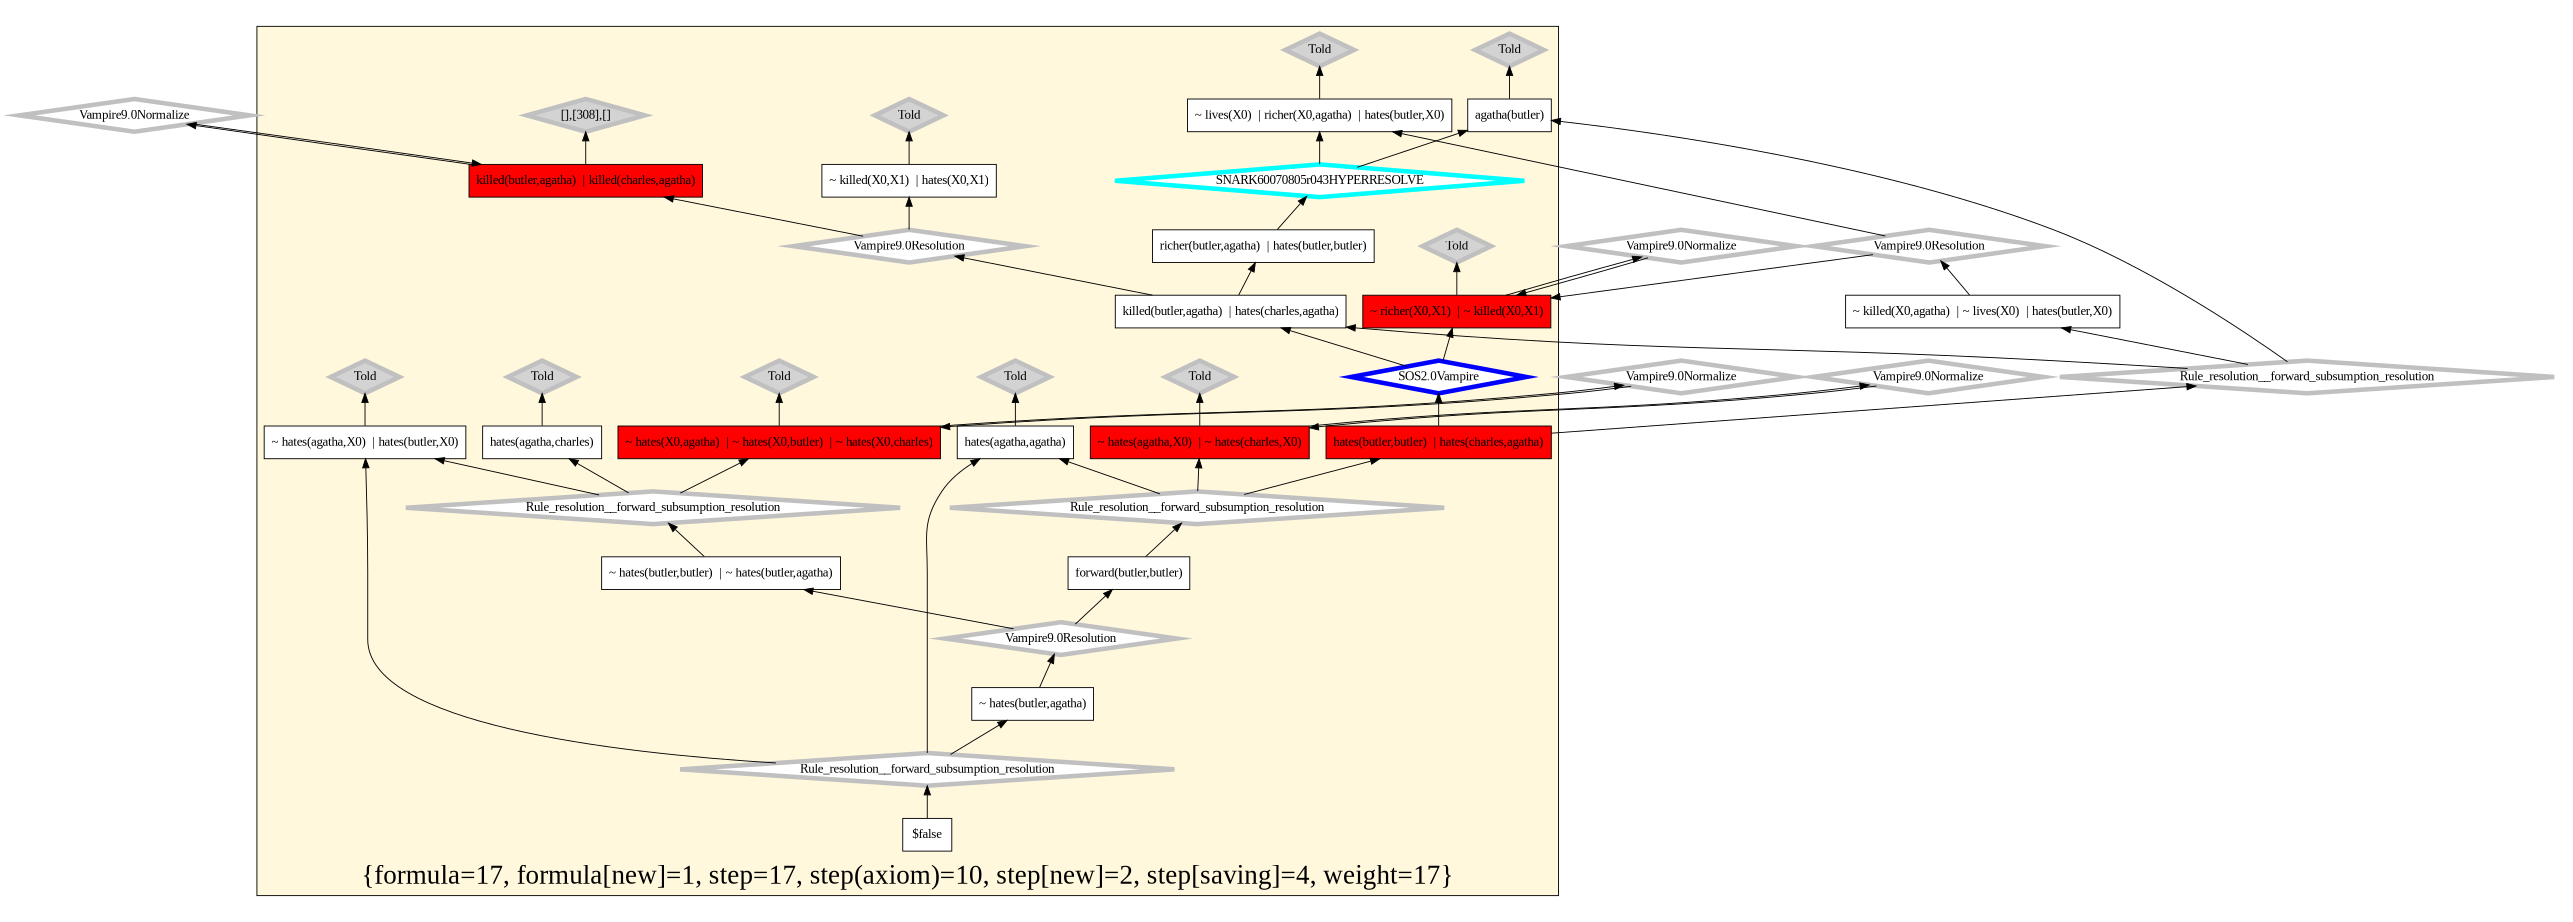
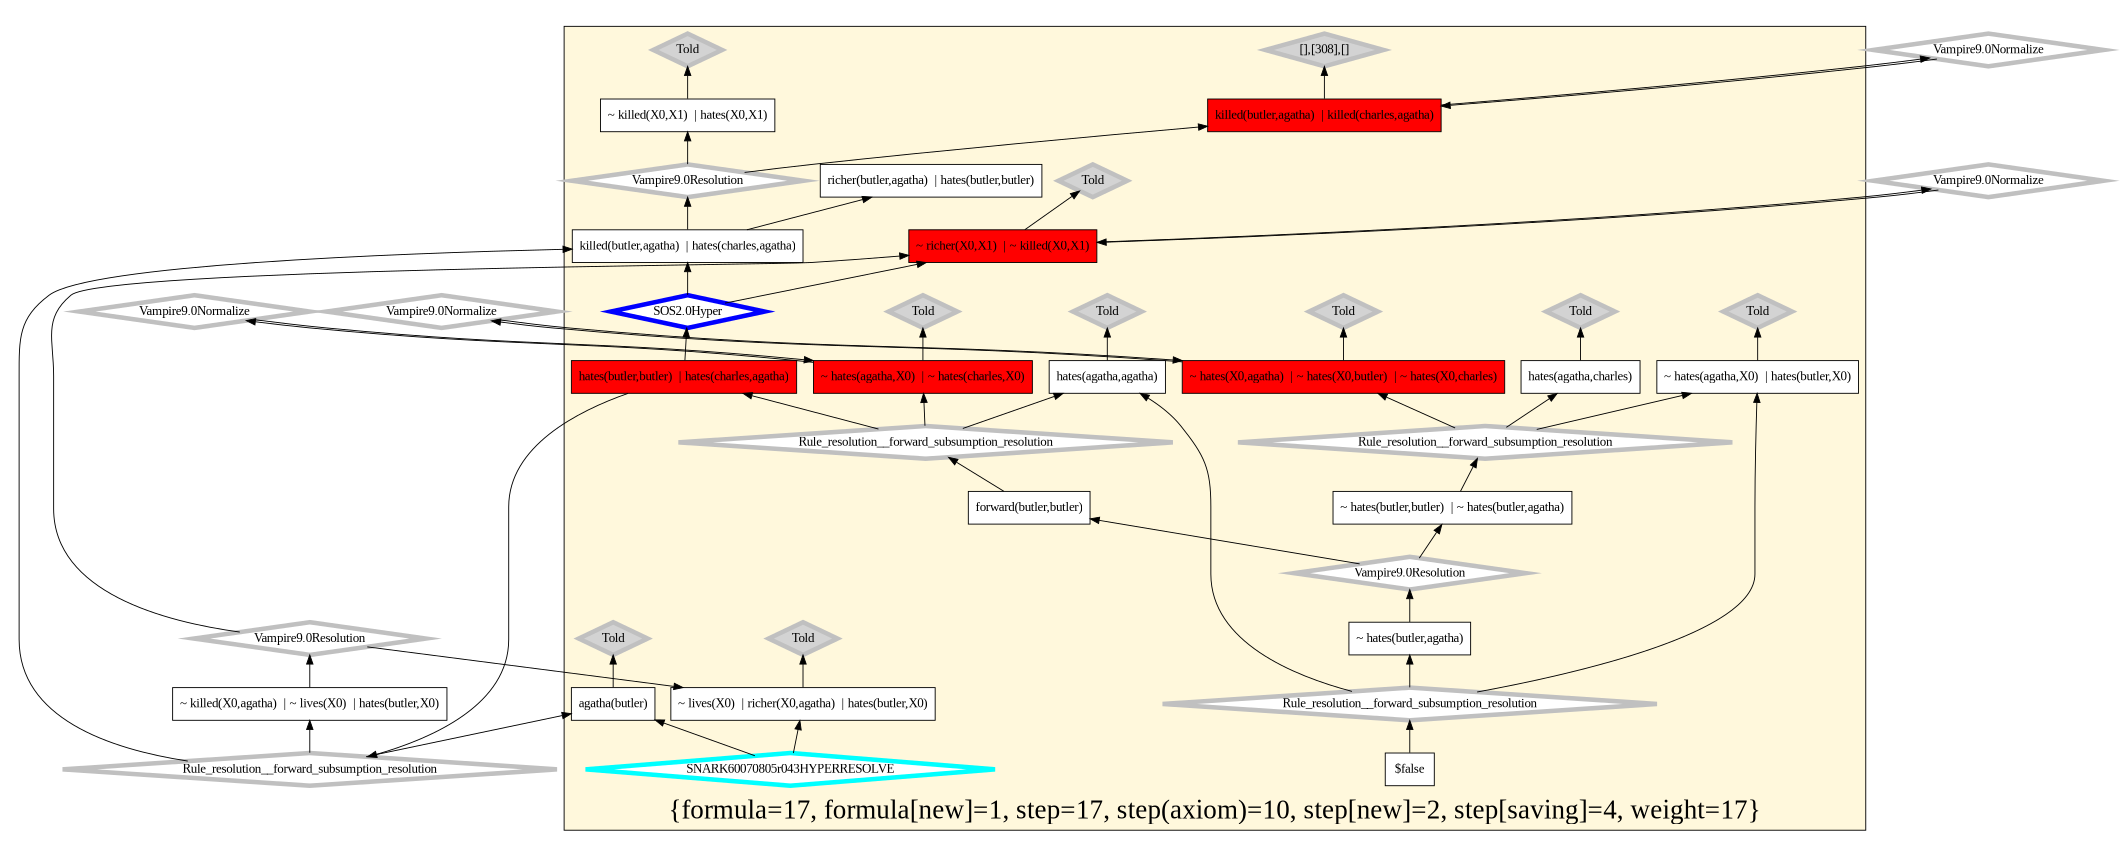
edge "richer(butler,agatha)  | hates(butler,butler)" -> "SNARK60070805r043HYPERRESOLVE": removed
node "SOS2.0Vampire": label "SOS2.0Vampire" -> "SOS2.0Hyper"
